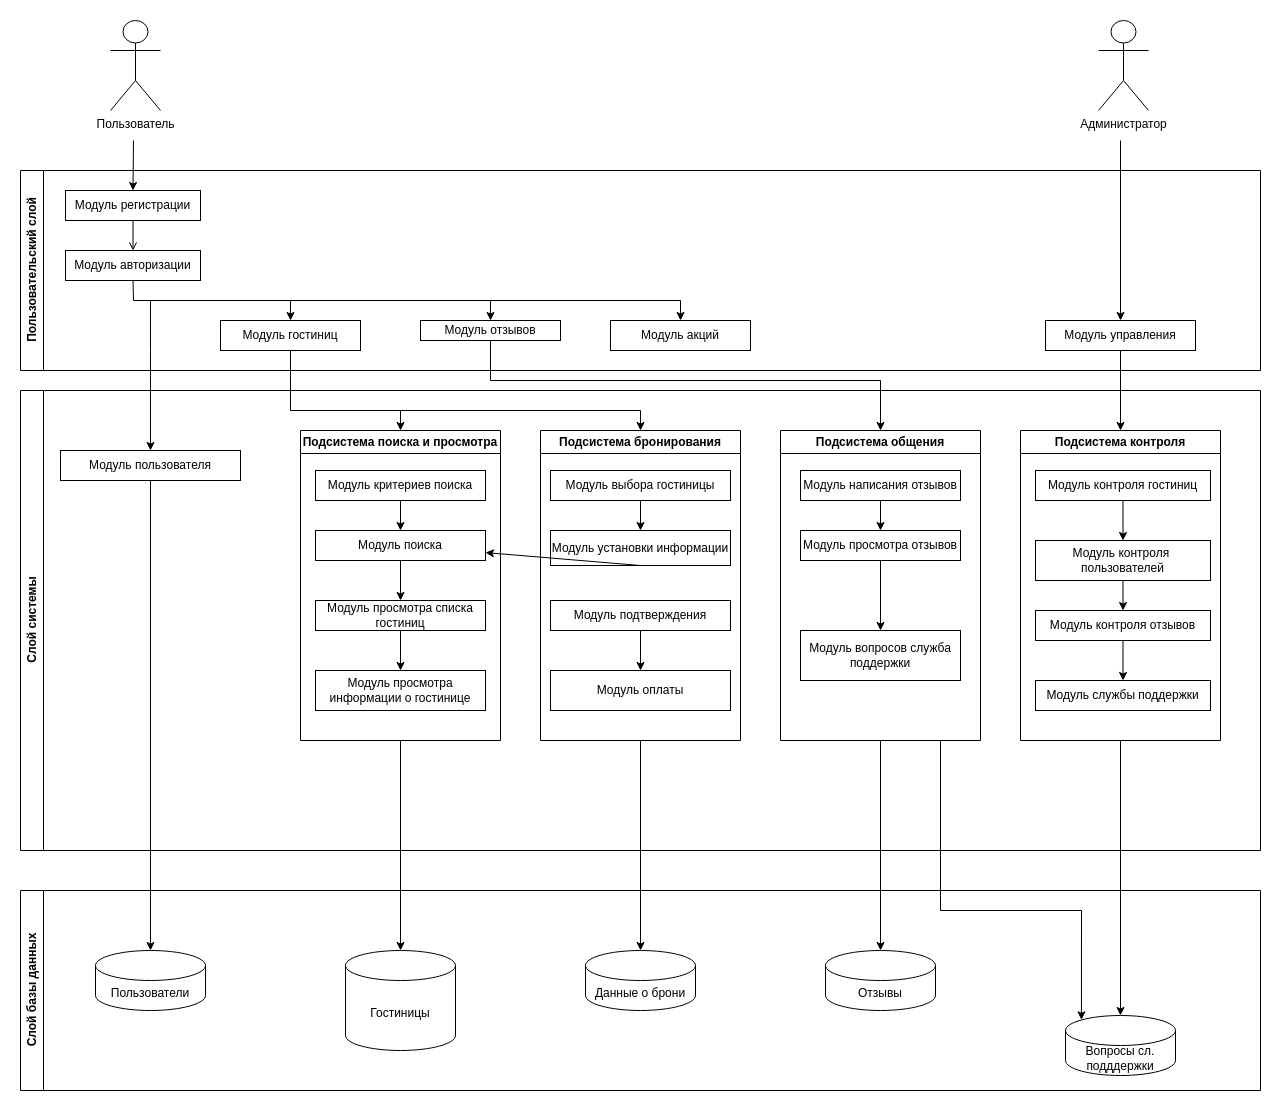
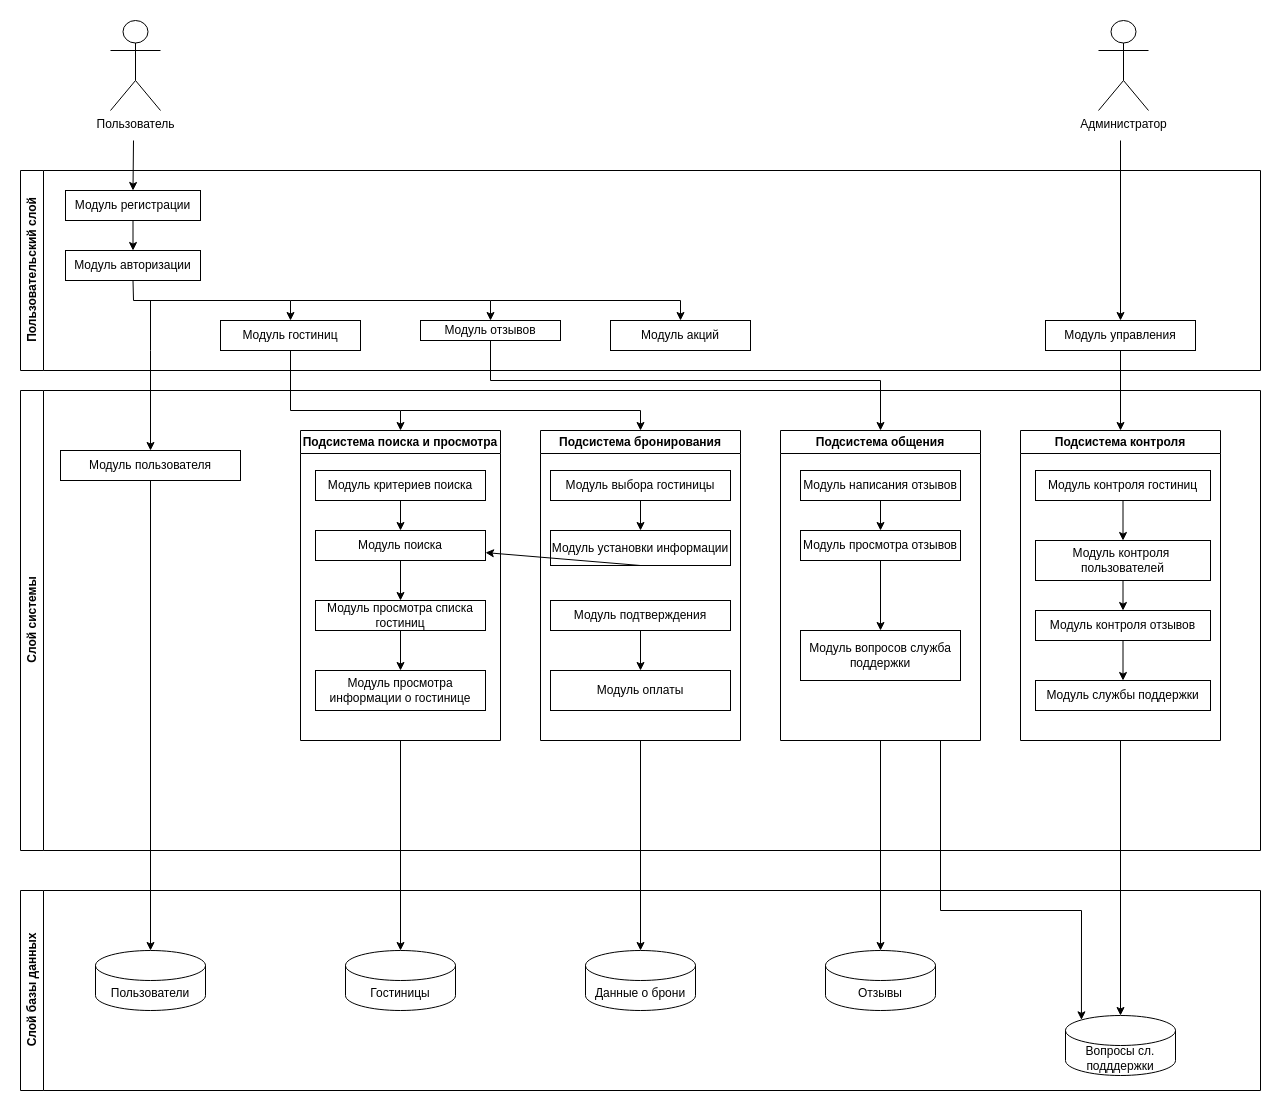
edge "Модуль регистрации" -> "Модуль авторизации": arrowhead open -> classic
node "Гостиницы": size 110x100 -> 110x60
